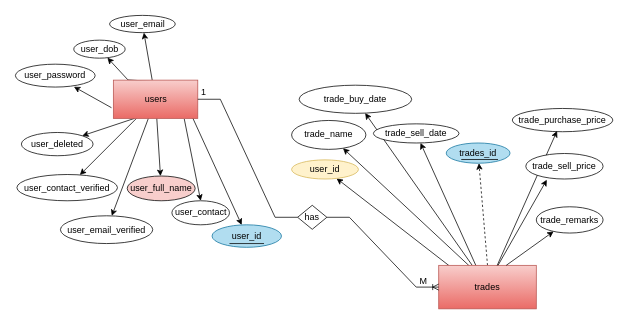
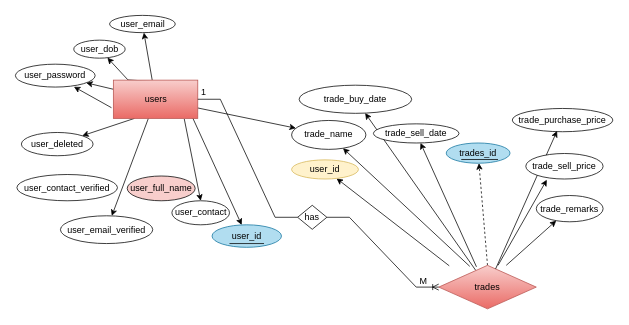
edge "users" -> "user_contact_verified": now "users" -> "user_password"
edge "users" -> "user_full_name": now "users" -> "trade_name"
node "trade_remarks": moved (569, 220) -> (569, 209)
node "trades": shape rectangle -> diamond
